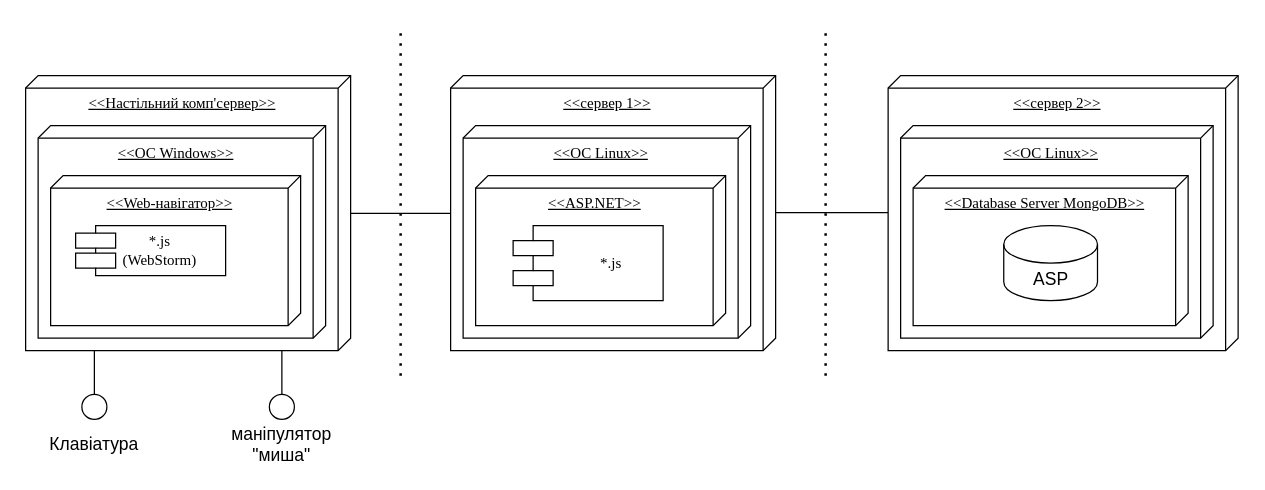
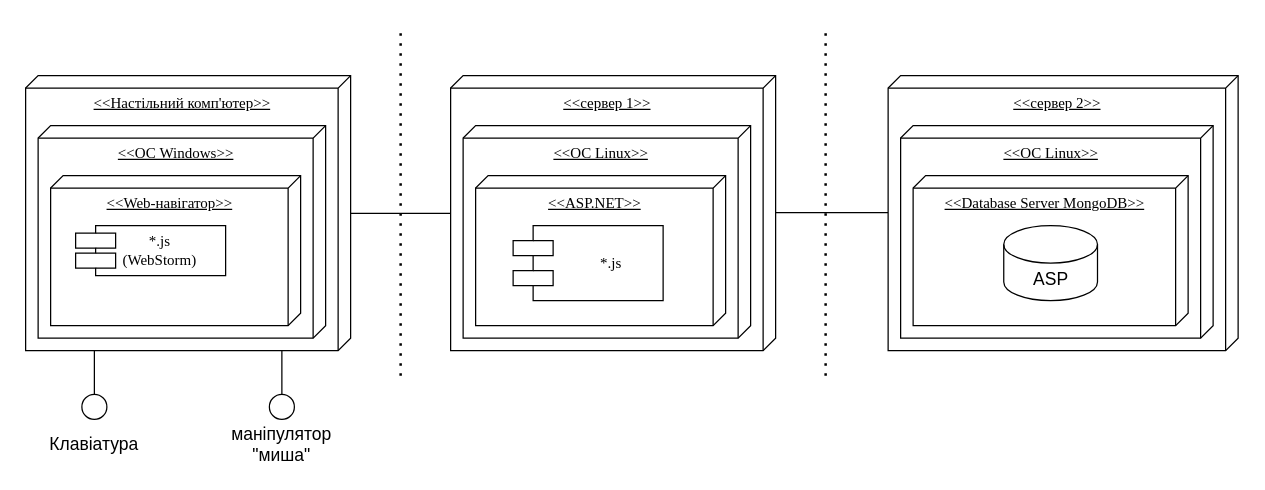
node "<<Настільний комп'сервер>>": label "<<Настільний комп'сервер>>" -> "<<Настільний комп'ютер>>"
